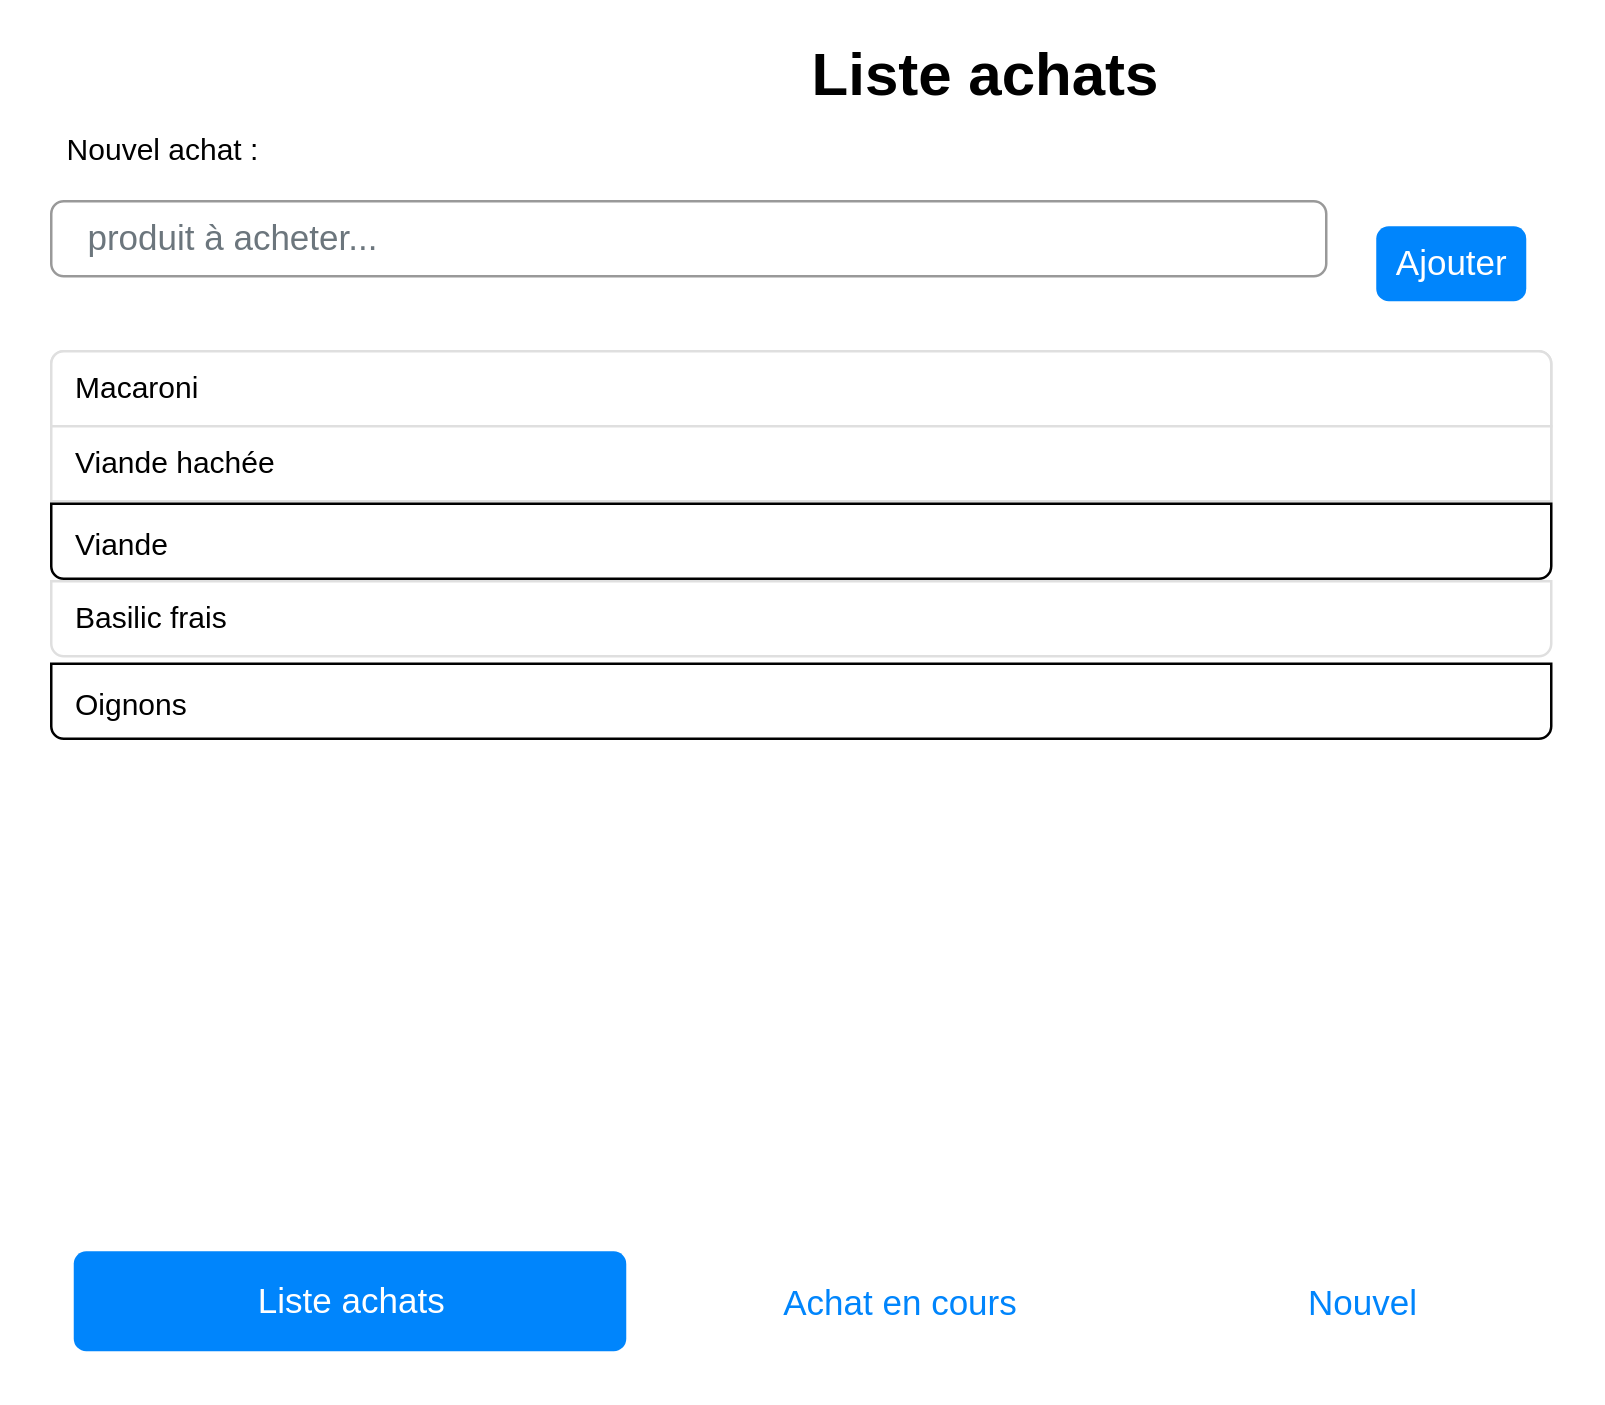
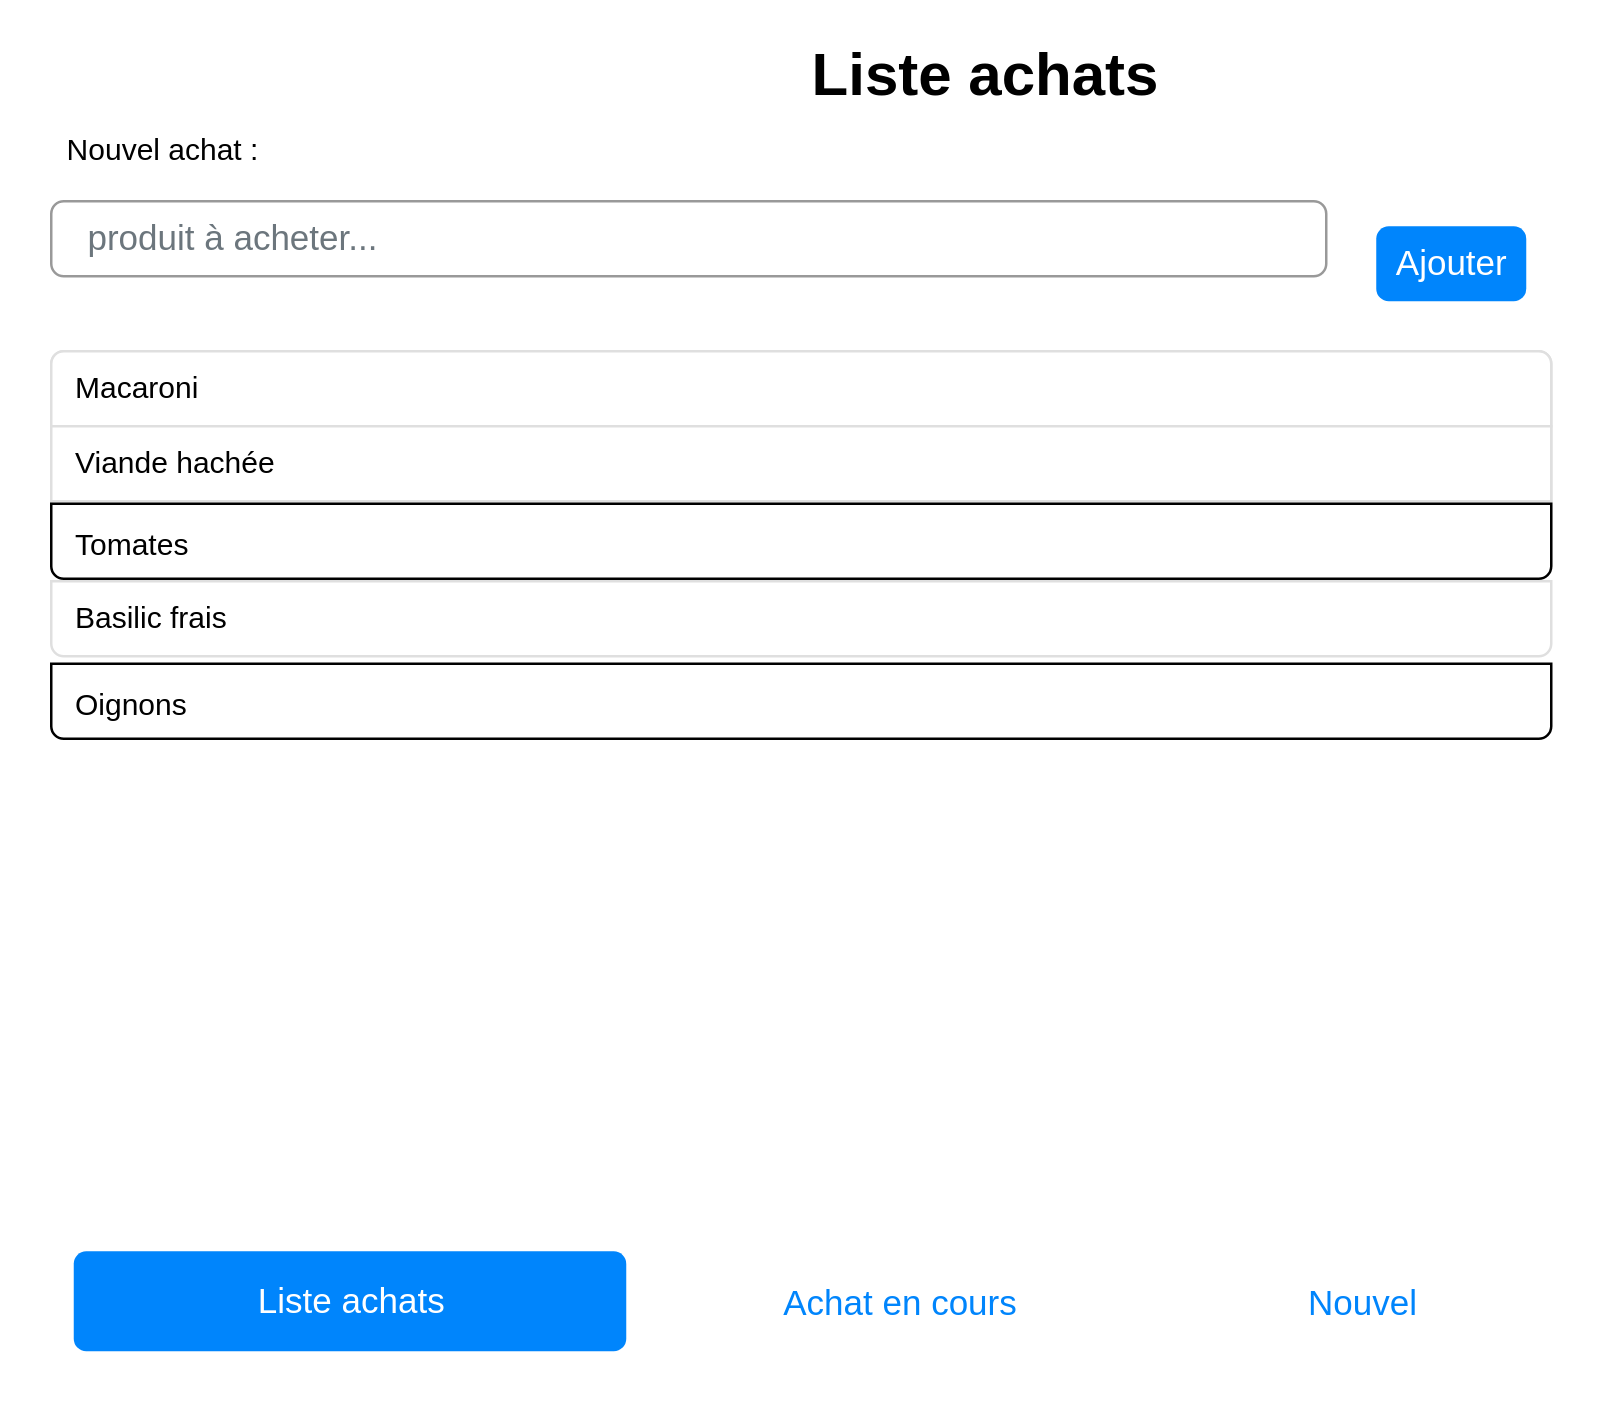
node "Viande": label "Viande" -> "Tomates"
